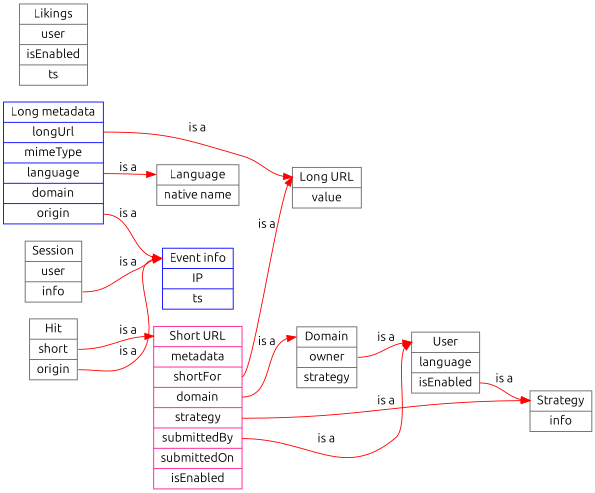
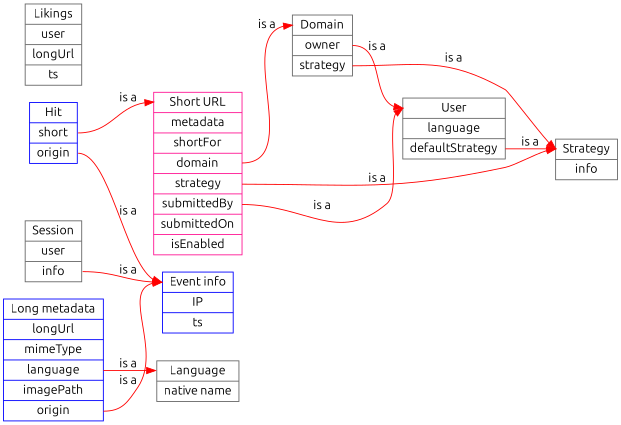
node "Likings": text "isEnabled" -> "longUrl"
edge "Domain" -> "Strategy": added, label "is a"
node "Long URL": removed
node "Long metadata": text "domain" -> "imagePath"
node "Hit": color gray40 -> blue
node "User": text "isEnabled" -> "defaultStrategy"
